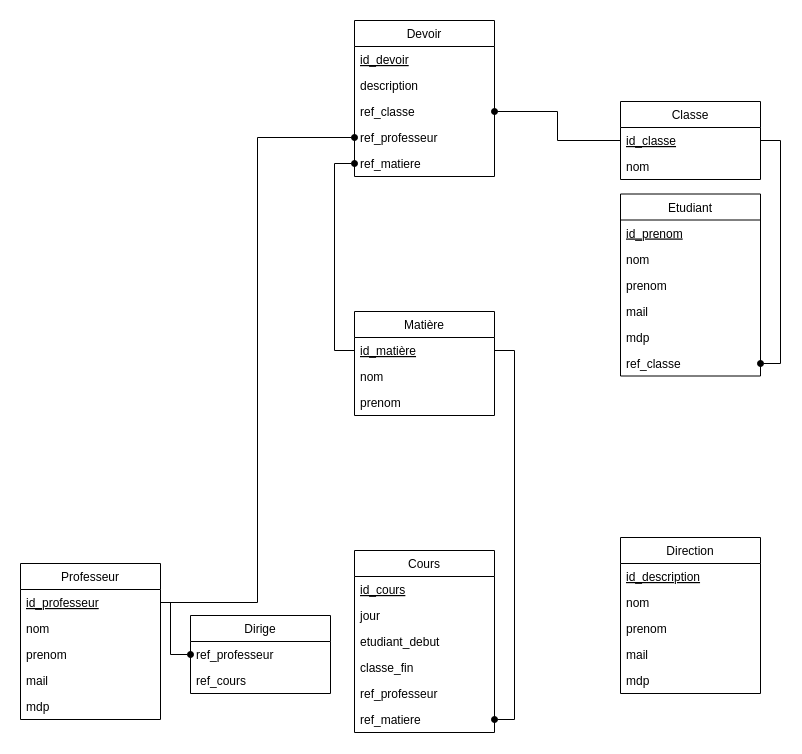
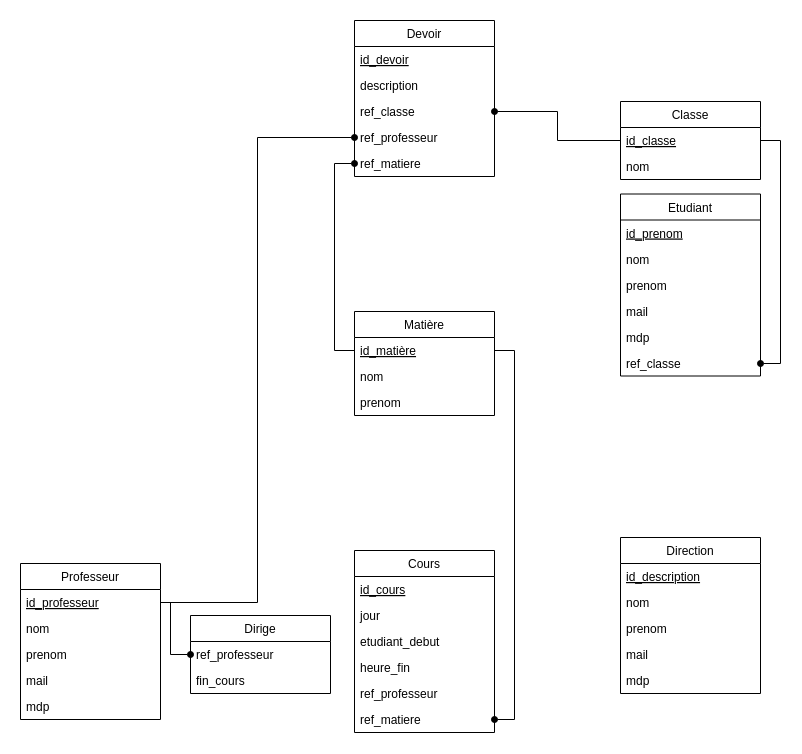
node "classe_fin": label "classe_fin" -> "heure_fin"
node "ref_cours": label "ref_cours" -> "fin_cours"
